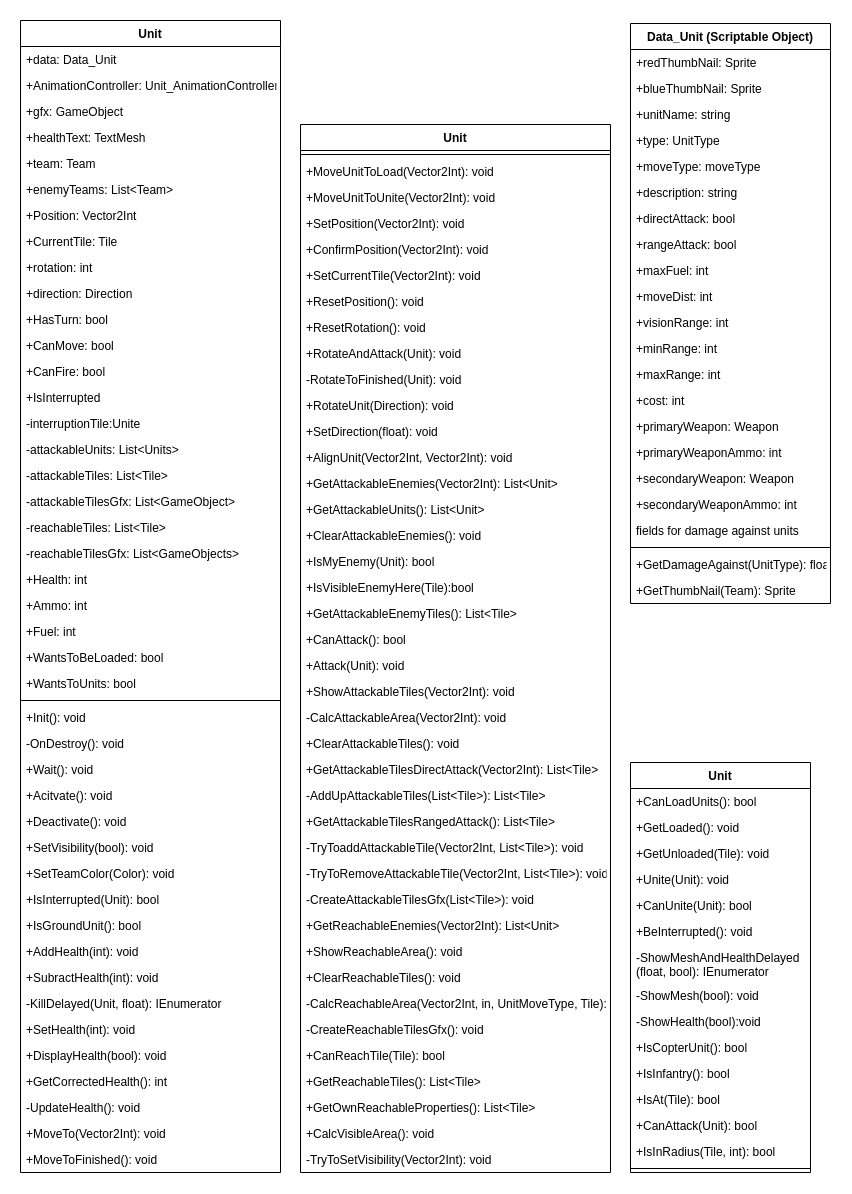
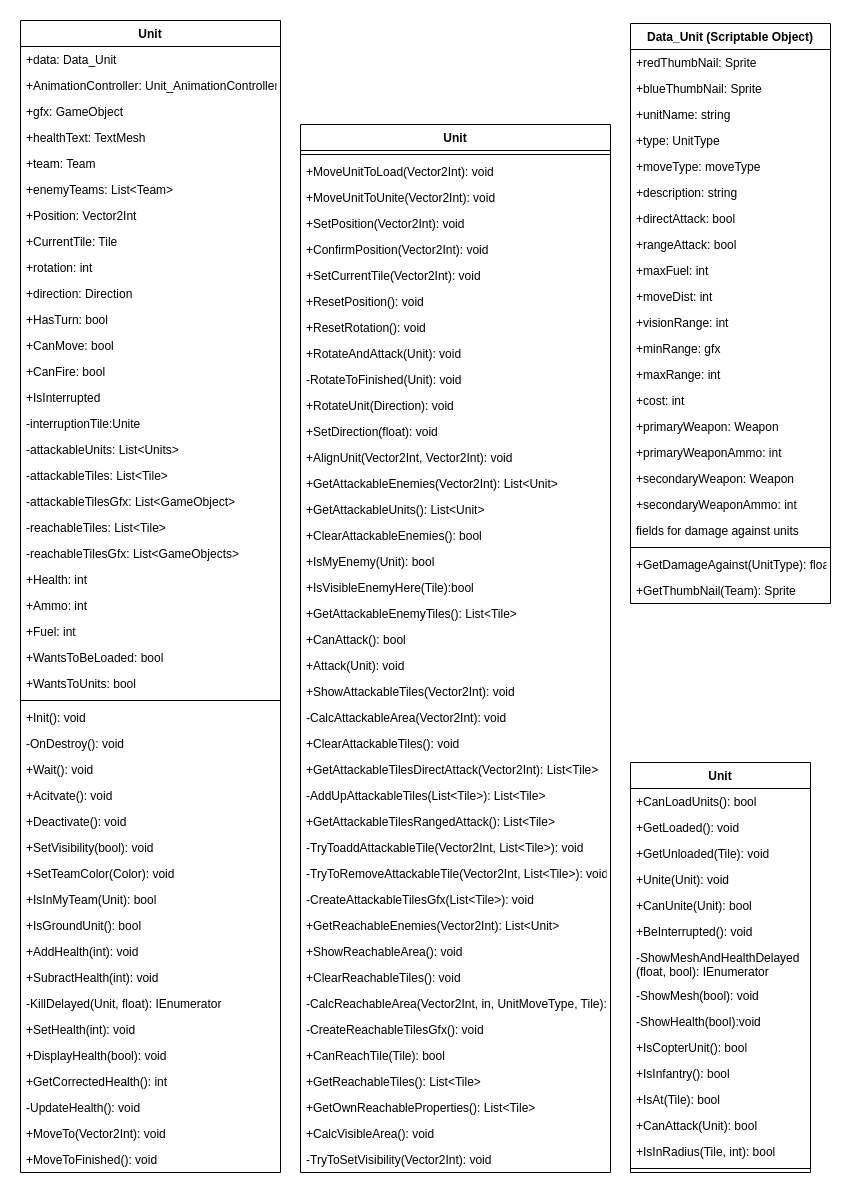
node "+minRange: int": label "+minRange: int" -> "+minRange: gfx"
node "+ClearAttackableEnemies(): void": label "+ClearAttackableEnemies(): void" -> "+ClearAttackableEnemies(): bool"
node "+IsInterrupted(Unit): bool": label "+IsInterrupted(Unit): bool" -> "+IsInMyTeam(Unit): bool"
